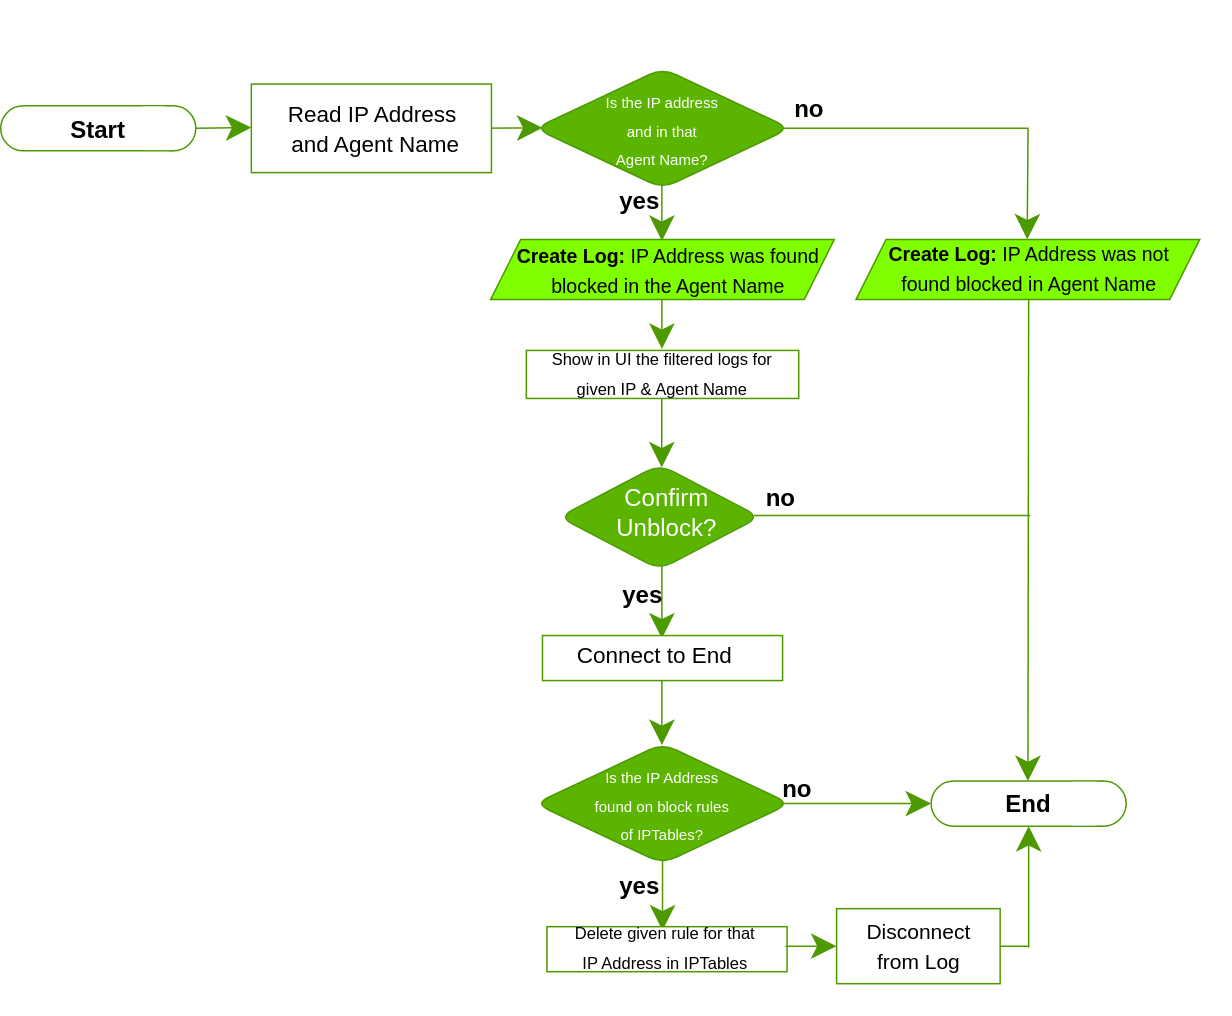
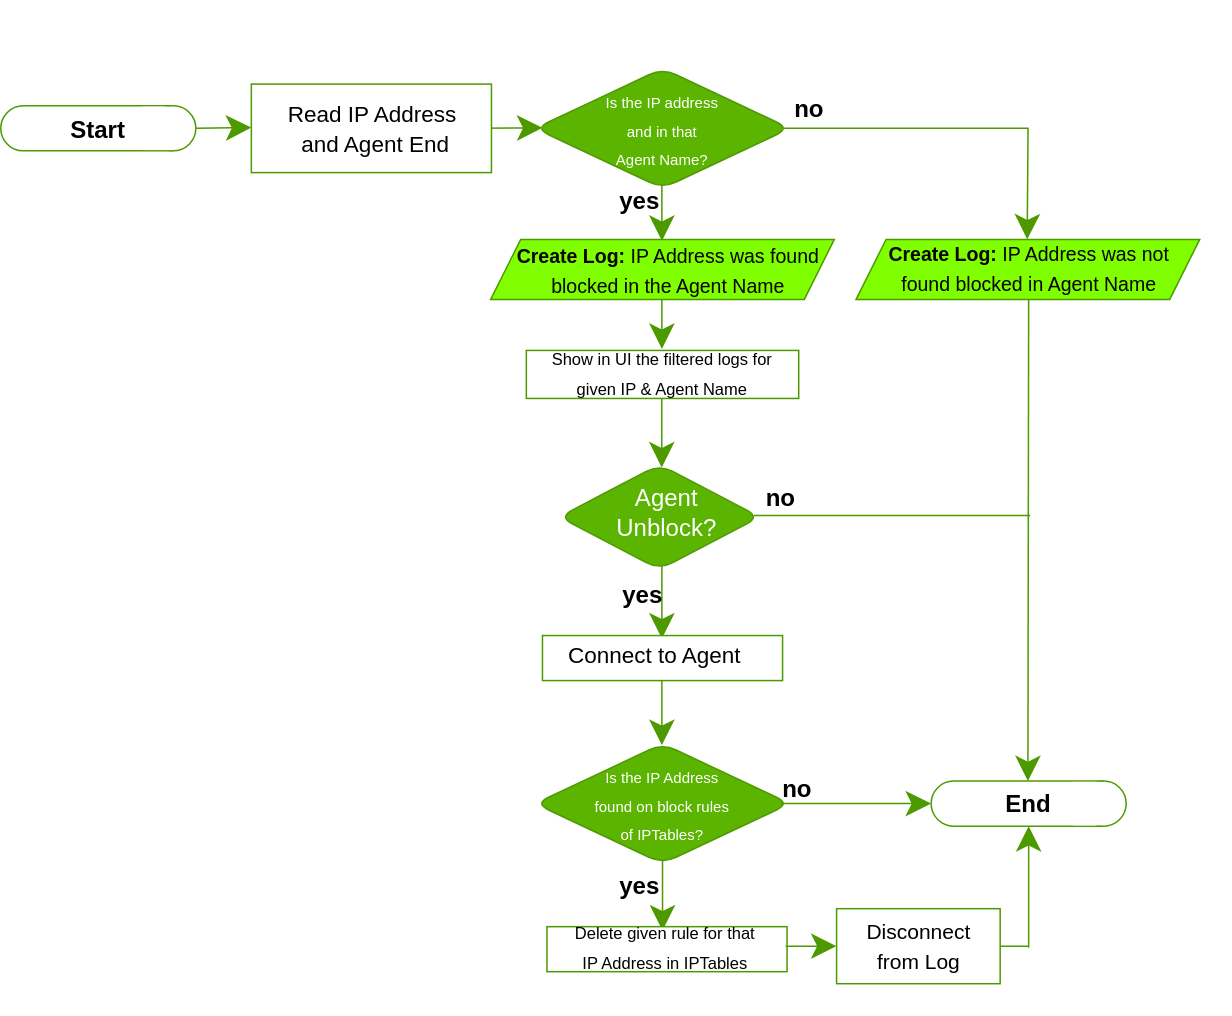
node "Read IP Address and Agent Name": label "Read IP Address and Agent Name" -> "Read IP Address and Agent End"
node "Confirm Unblock?": label "Confirm Unblock?" -> "Agent Unblock?"
node "Connect to End": label "Connect to End" -> "Connect to Agent"
